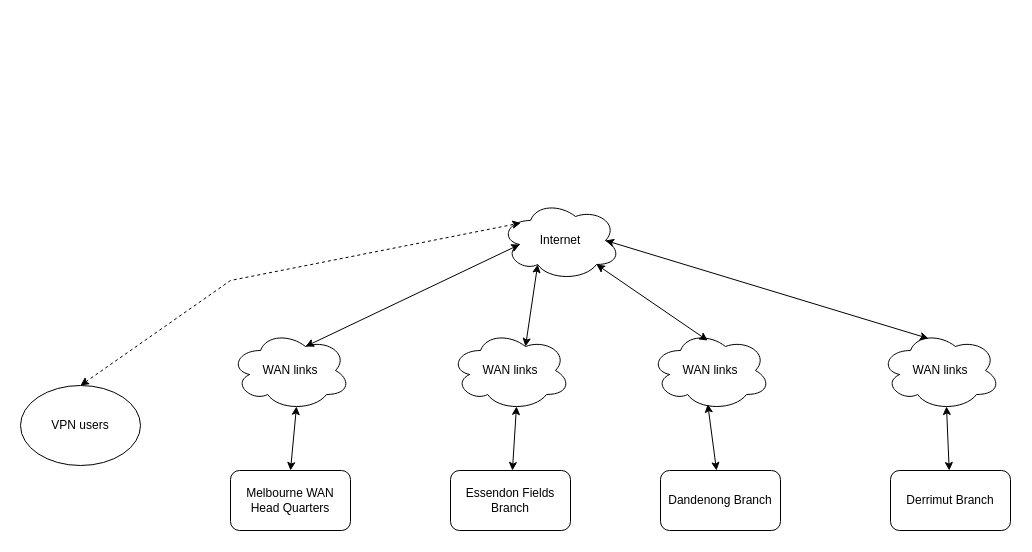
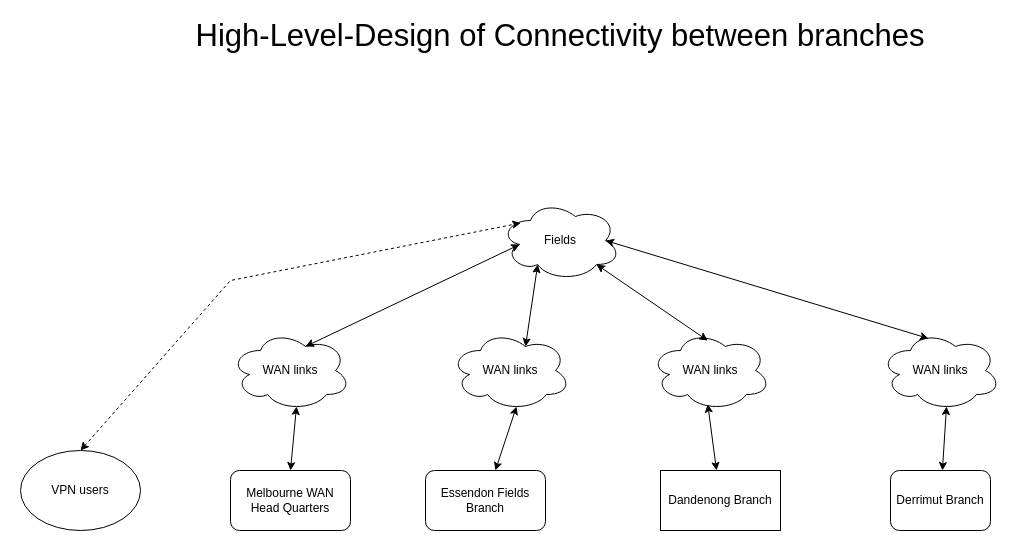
node "High-Level-Design of Connectivity between branches": added
node "Internet": label "Internet" -> "Fields"
node "VPN users": moved (81, 426) -> (81, 491)
node "Essendon Fields Branch": moved (511, 501) -> (486, 501)
node "Dandenong Branch": shape rounded rectangle -> rectangle
node "Derrimut Branch": size 120x60 -> 100x60
